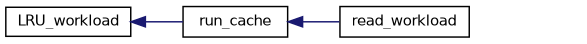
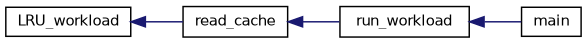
node "run_cache": label "run_cache" -> "read_cache"
node "read_workload": label "read_workload" -> "run_workload"
node "main": added
